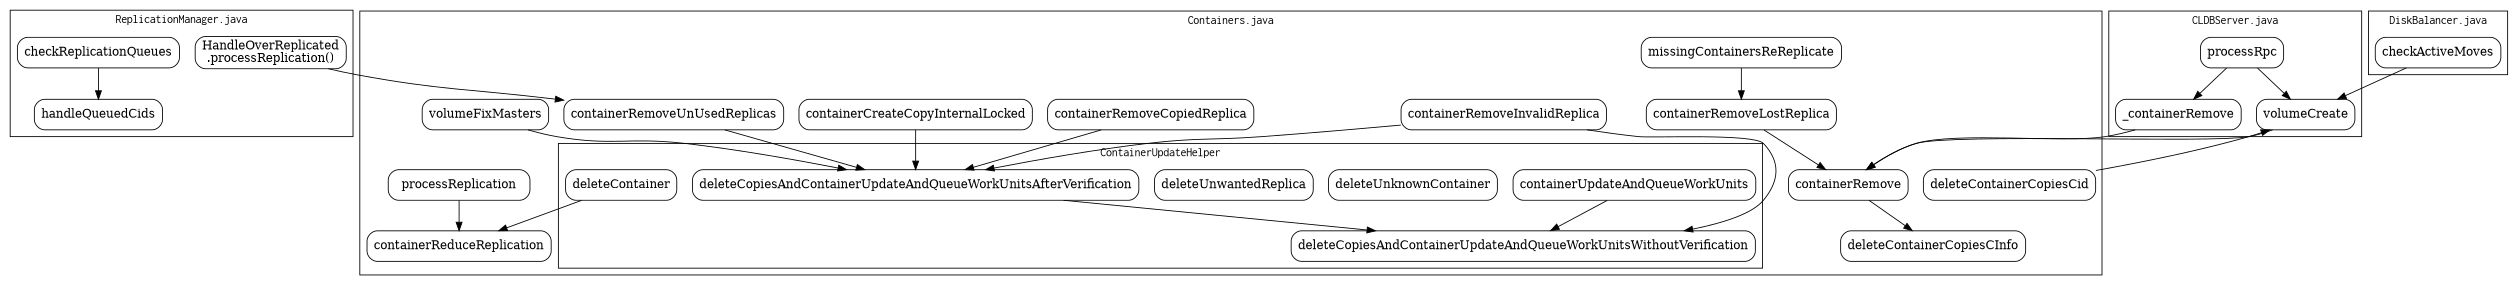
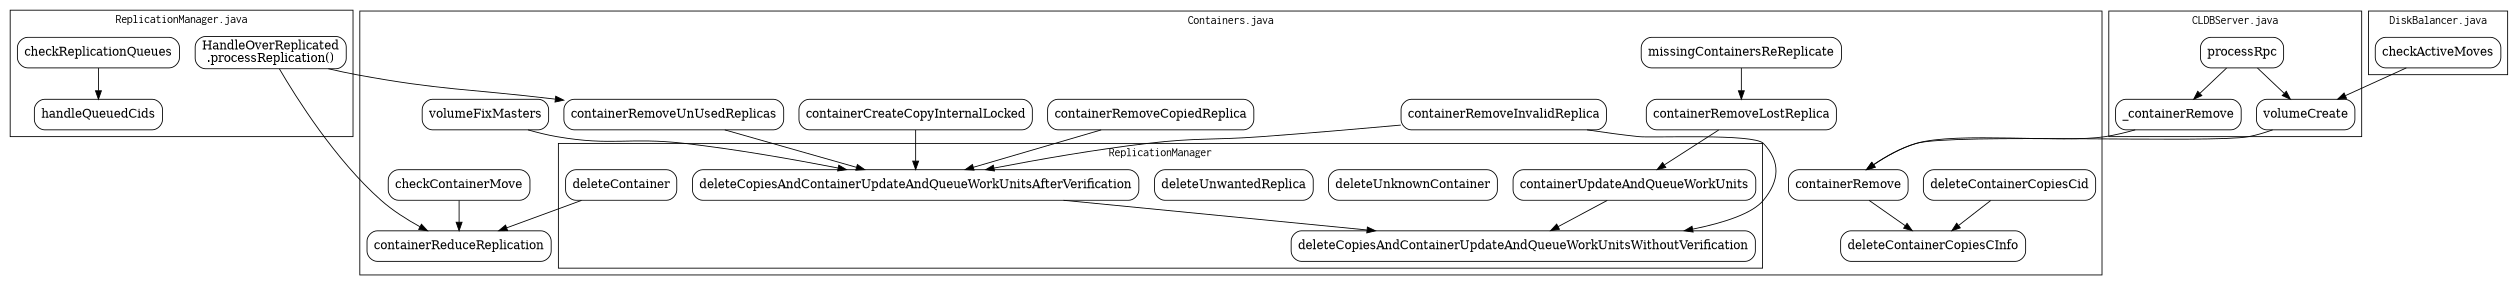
edge "containerRemoveLostReplica" -> "containerRemove": now "containerRemoveLostReplica" -> "containerUpdateAndQueueWorkUnits"
cluster "ContainerUpdateHelper": label "ContainerUpdateHelper" -> "ReplicationManager"
edge "deleteContainerCopiesCid" -> "volumeCreate": now "deleteContainerCopiesCid" -> "deleteContainerCopiesCInfo"
edge "HandleOverReplicated .processReplication()" -> "containerReduceReplication": added
node "processReplication": label "processReplication" -> "checkContainerMove"
